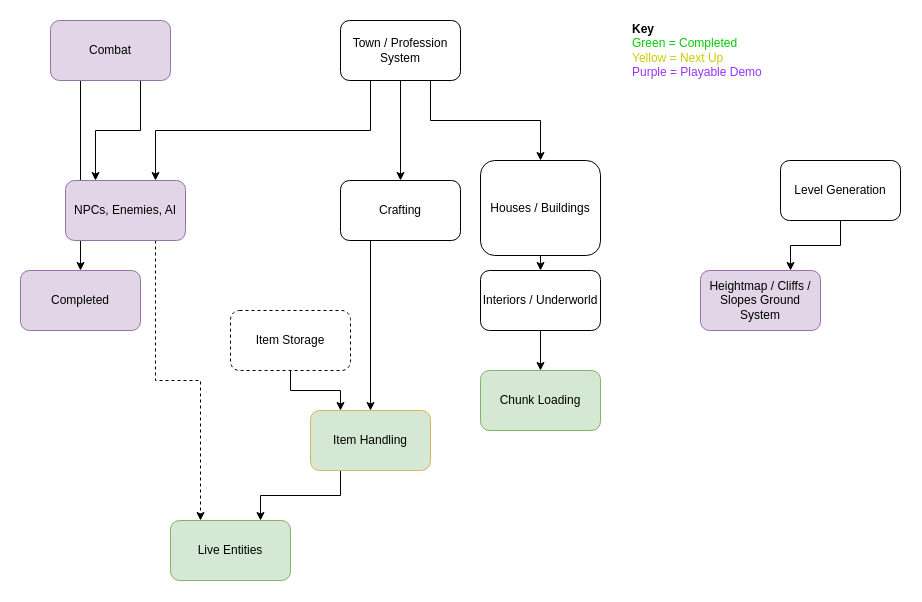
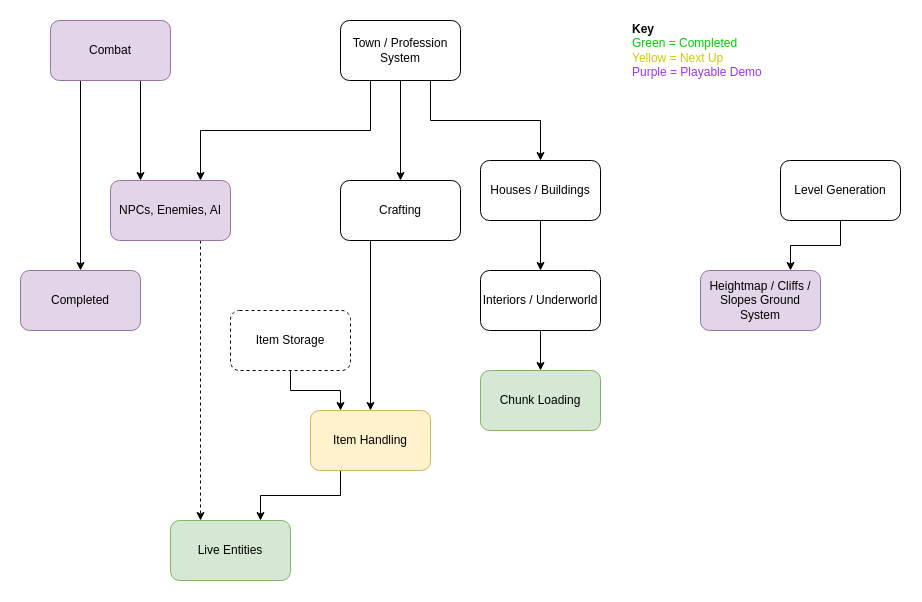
node "Houses / Buildings": size 120x95 -> 120x60
node "NPCs, Enemies, AI": moved (126, 211) -> (171, 211)
node "Item Handling": fillcolor #d5e8d4 -> #fff2cc
